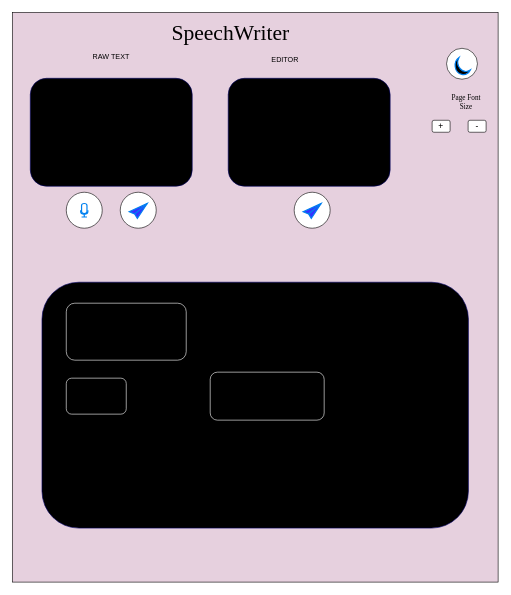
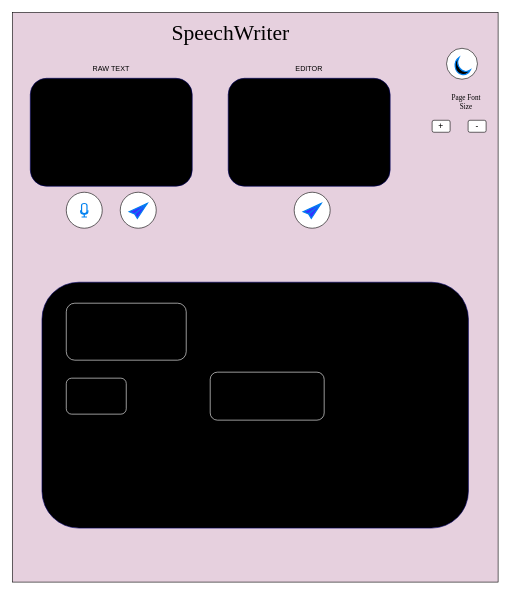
node "RAW TEXT": moved (111, 57) -> (111, 69)
node "EDITOR": moved (285, 60) -> (309, 69)
